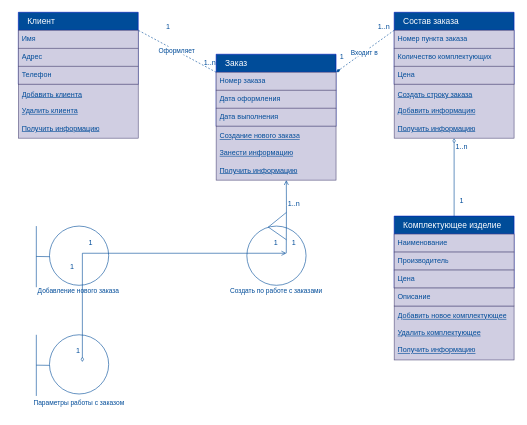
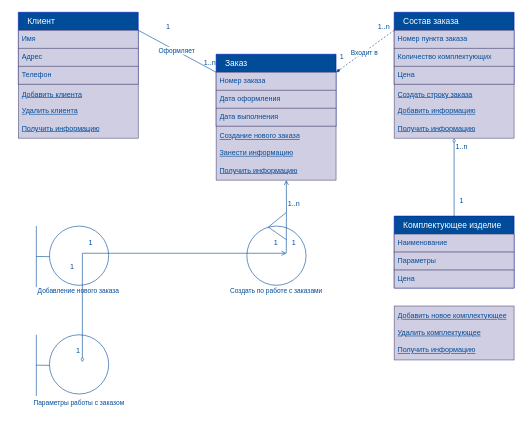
edge "Клиент" -- "Заказ": style dashed -> solid
node "Производитель": label "Производитель" -> "Параметры"
node "Описание": removed
